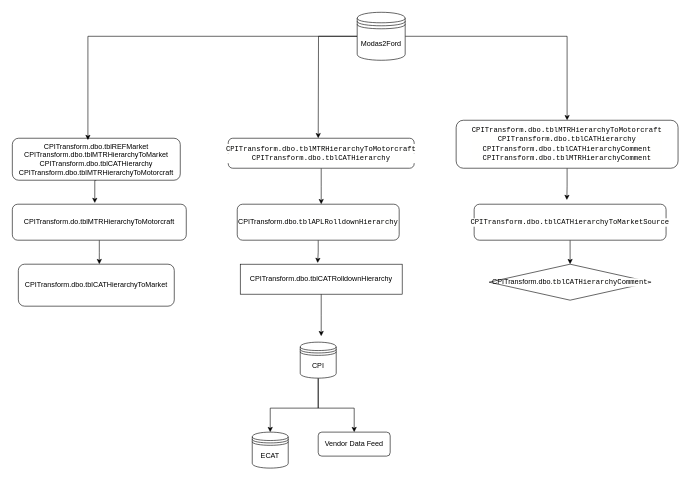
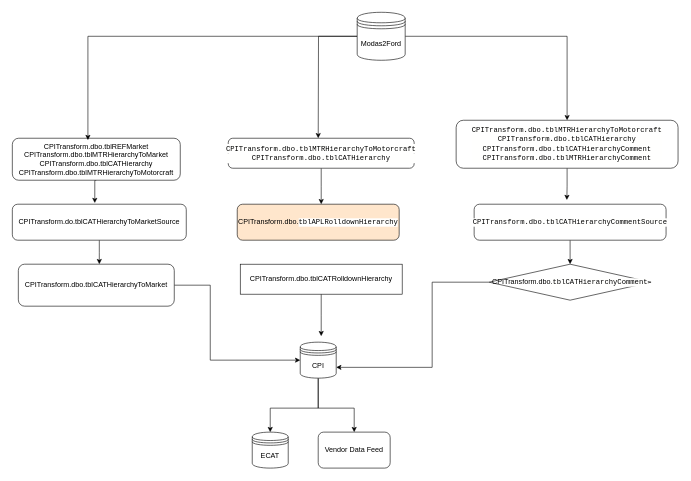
node "CPITransform.do.tblMTRHierarchyToMotorcraft": label "CPITransform.do.tblMTRHierarchyToMotorcraft" -> "CPITransform.do.tblCATHierarchyToMarketSource"
node "CPITransform.dbo.tblAPLRolldownHierarchy": fillcolor #ffffff -> #ffe6cc
node "CPITransform.dbo.tblCATHierarchyToMarketSource": label "CPITransform.dbo.tblCATHierarchyToMarketSource" -> "CPITransform.dbo.tblCATHierarchyCommentSource"
edge "CPITransform.dbo.tblAPLRolldownHierarchy" -> "CPITransform.dbo.tblCATRolldownHierarchy": removed
edge "CPITransform.dbo.tblCATHierarchyToMarket" -> "CPI": added
edge "CPITransform.dbo.tblCATHierarchyComment" -> "CPI": added
node "Vendor Data Feed": size 72x24 -> 72x36
